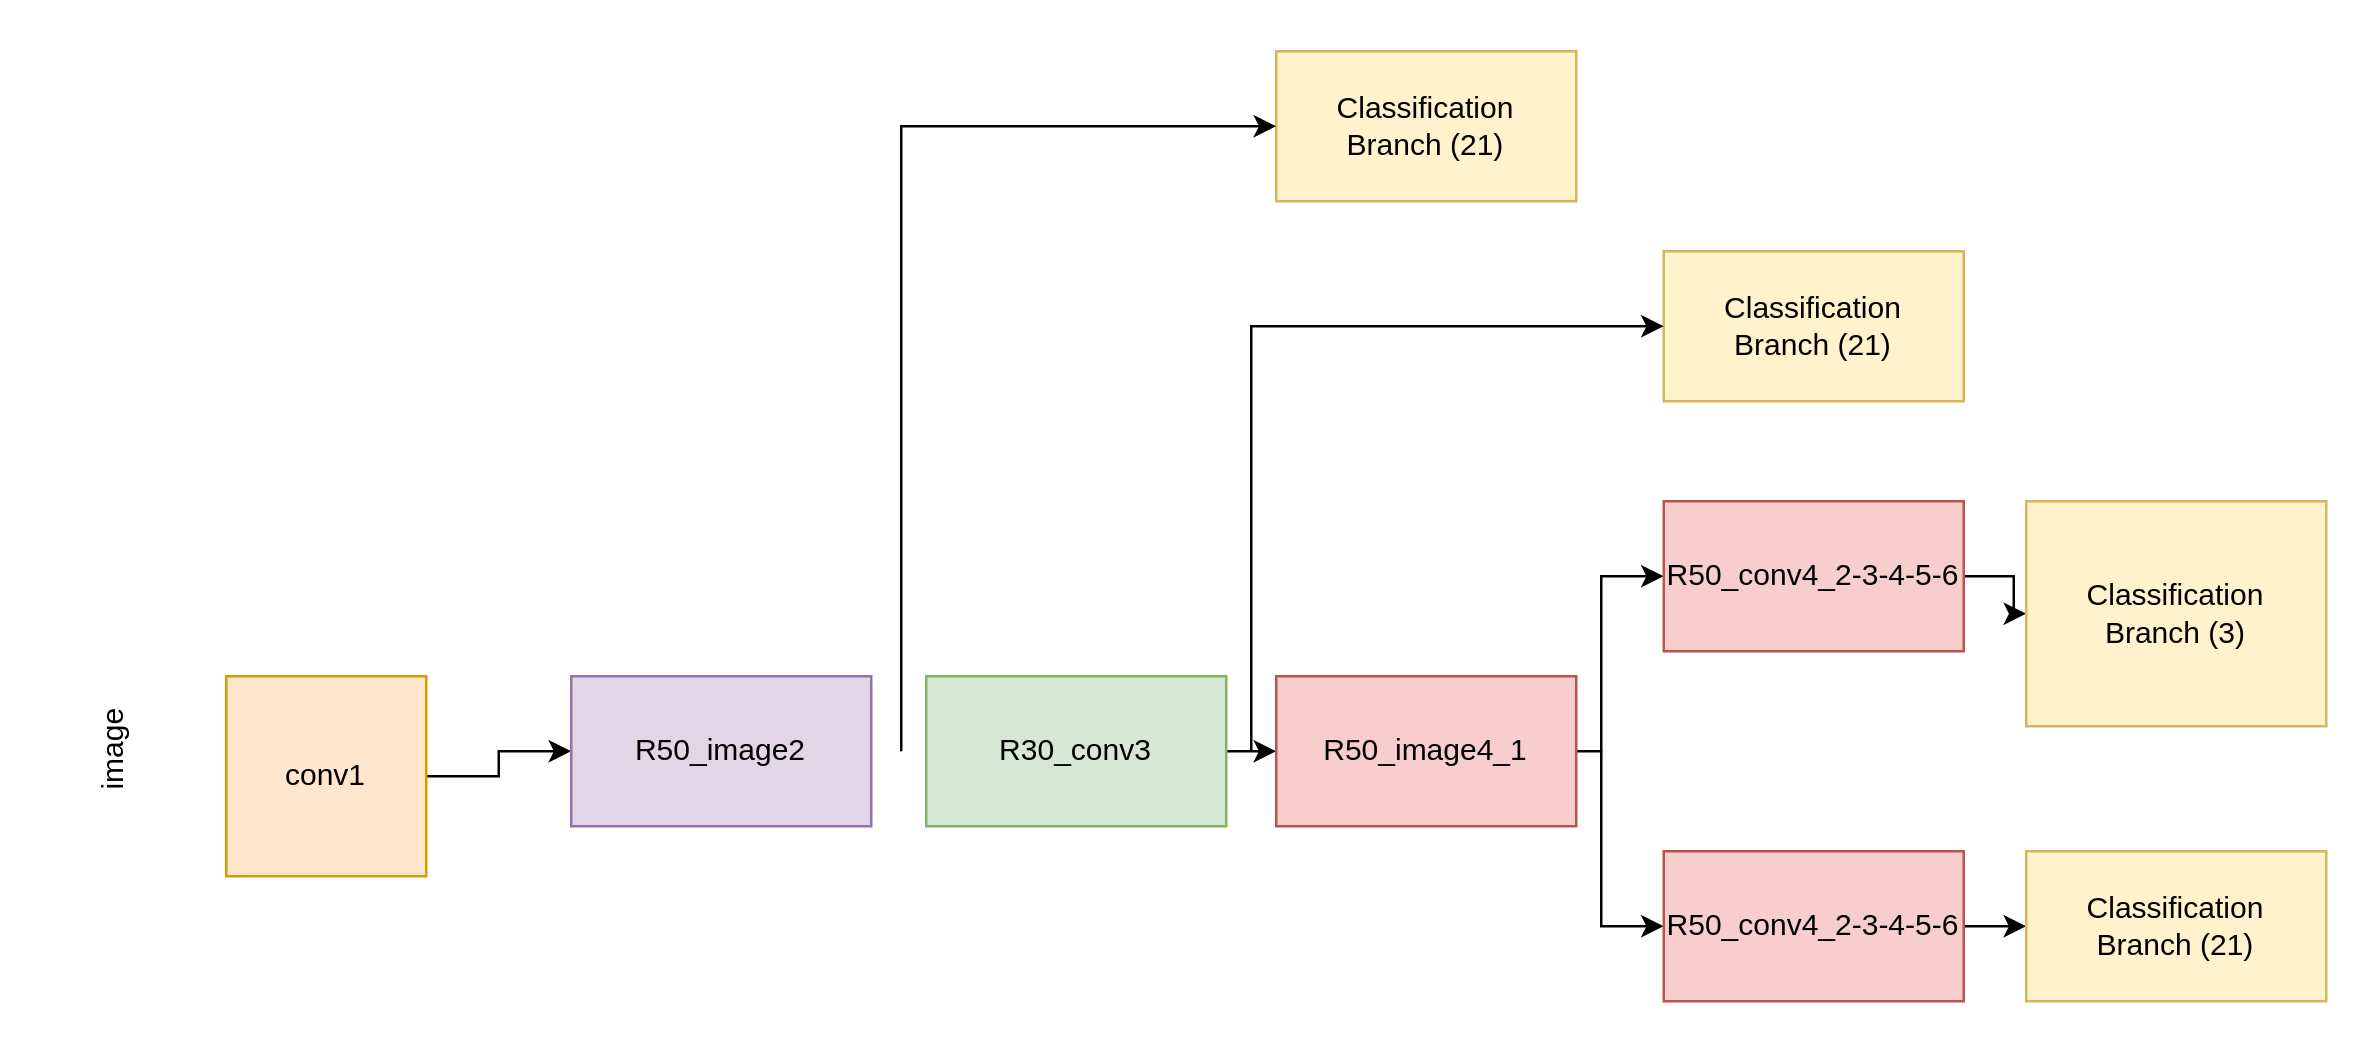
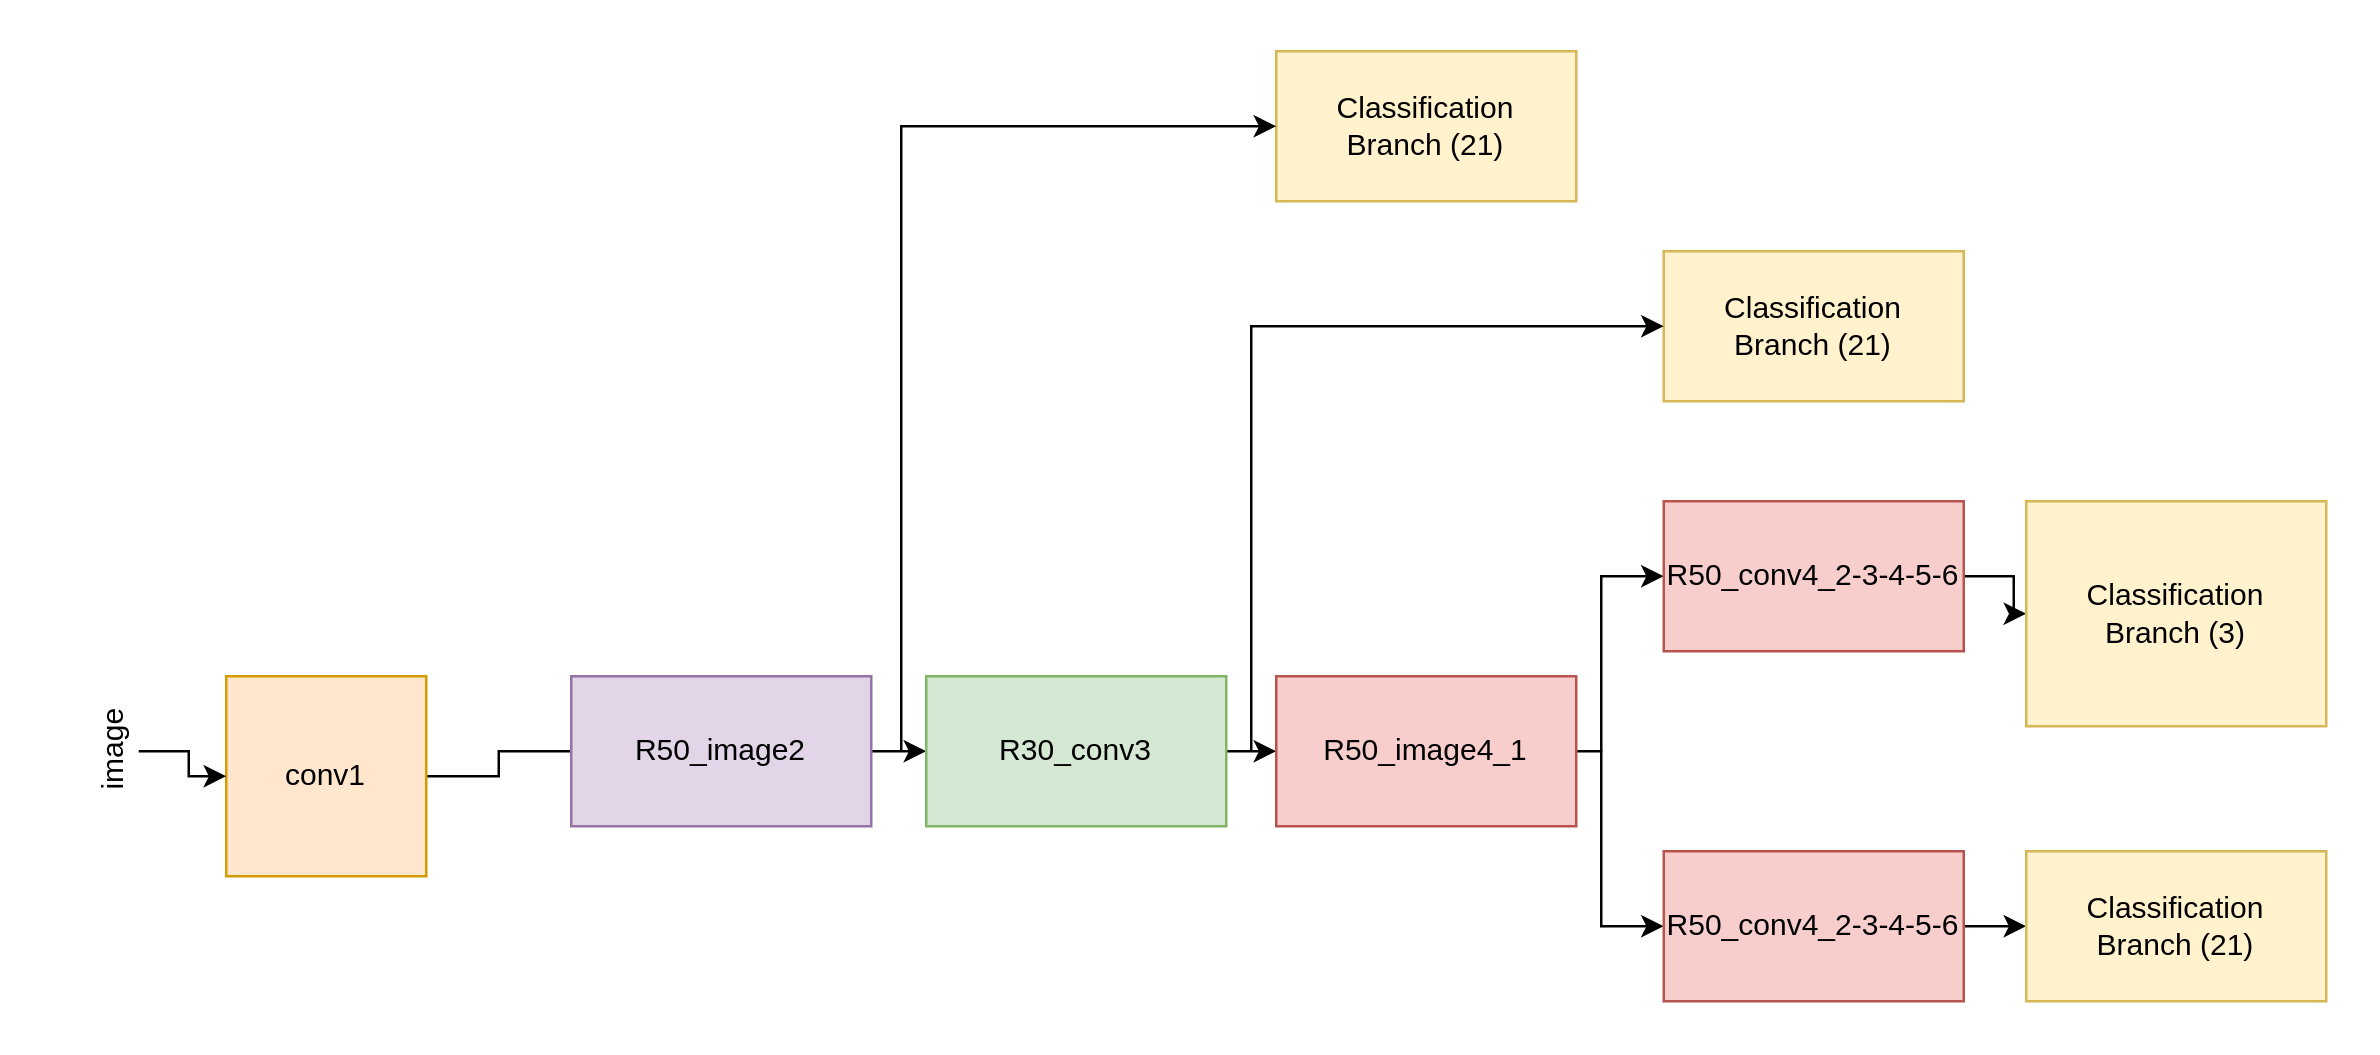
edge "image" -> "conv1": added
edge "conv1" -> "R50_image2": arrowhead classic -> none
edge "R50_image2" -> "R30_conv3": added
